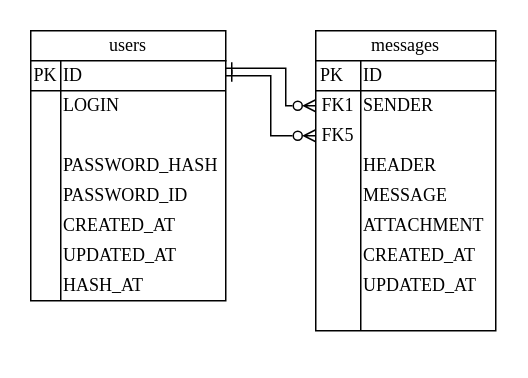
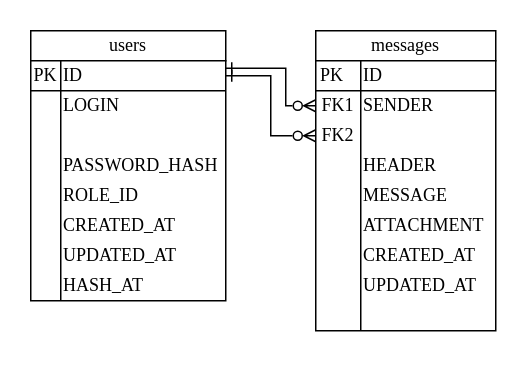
node "FK5": label "FK5" -> "FK2"
node "PASSWORD_ID": label "PASSWORD_ID" -> "ROLE_ID"
